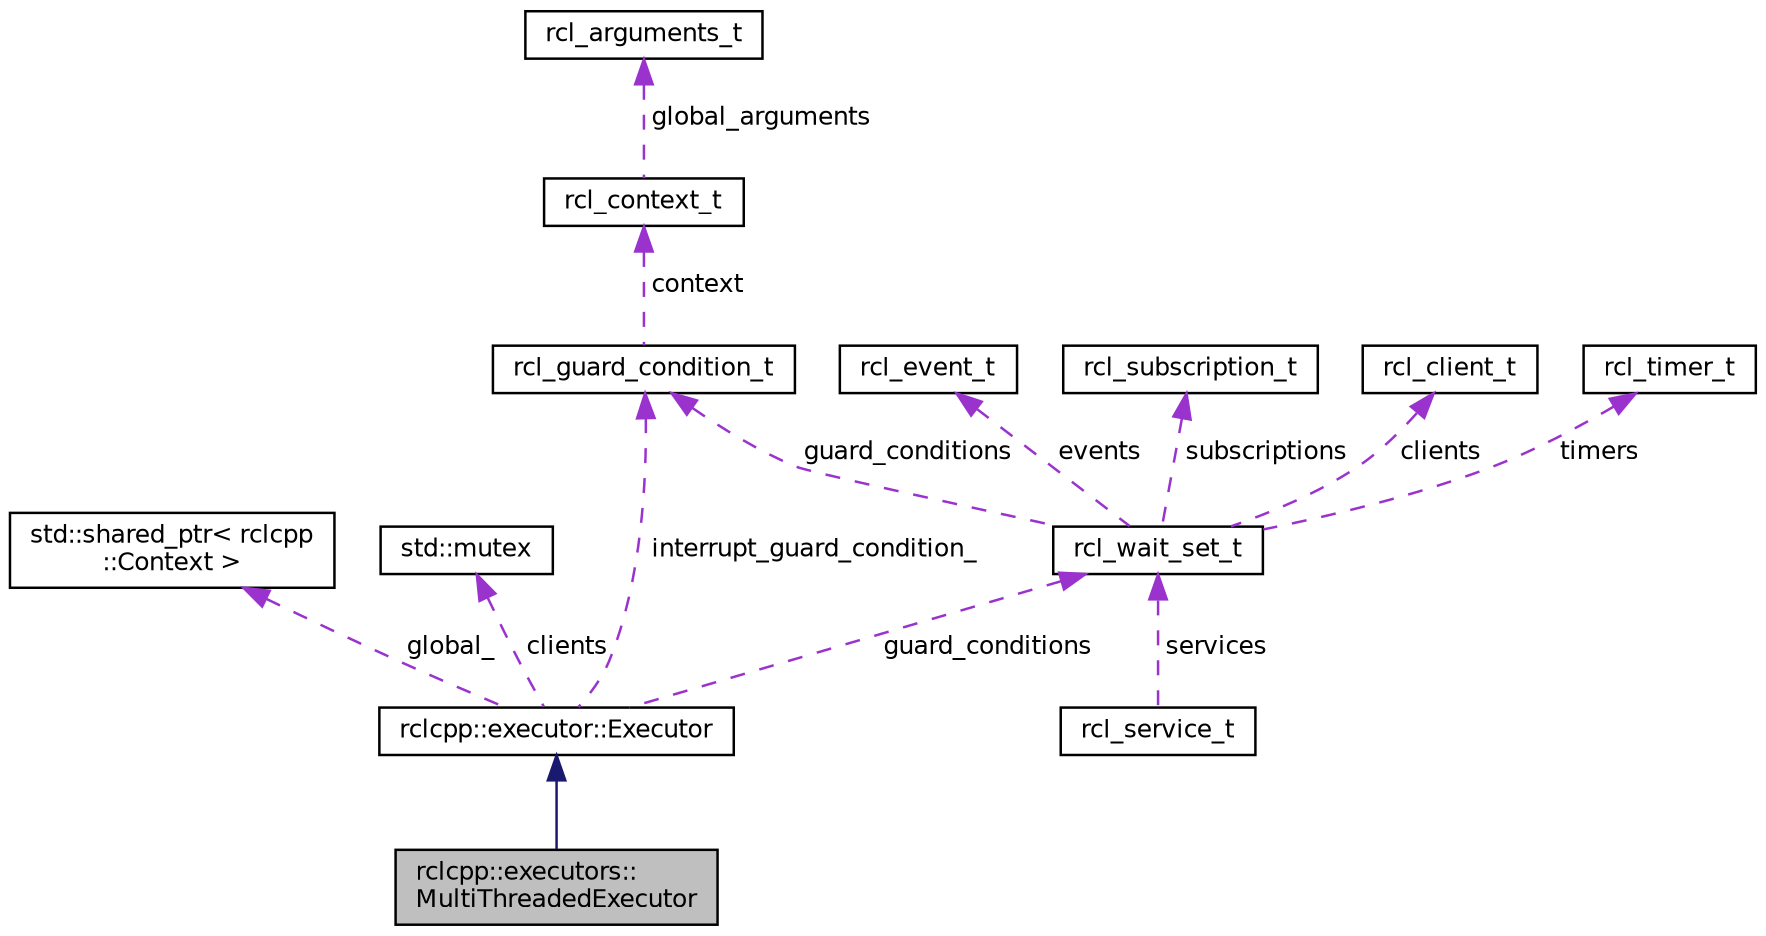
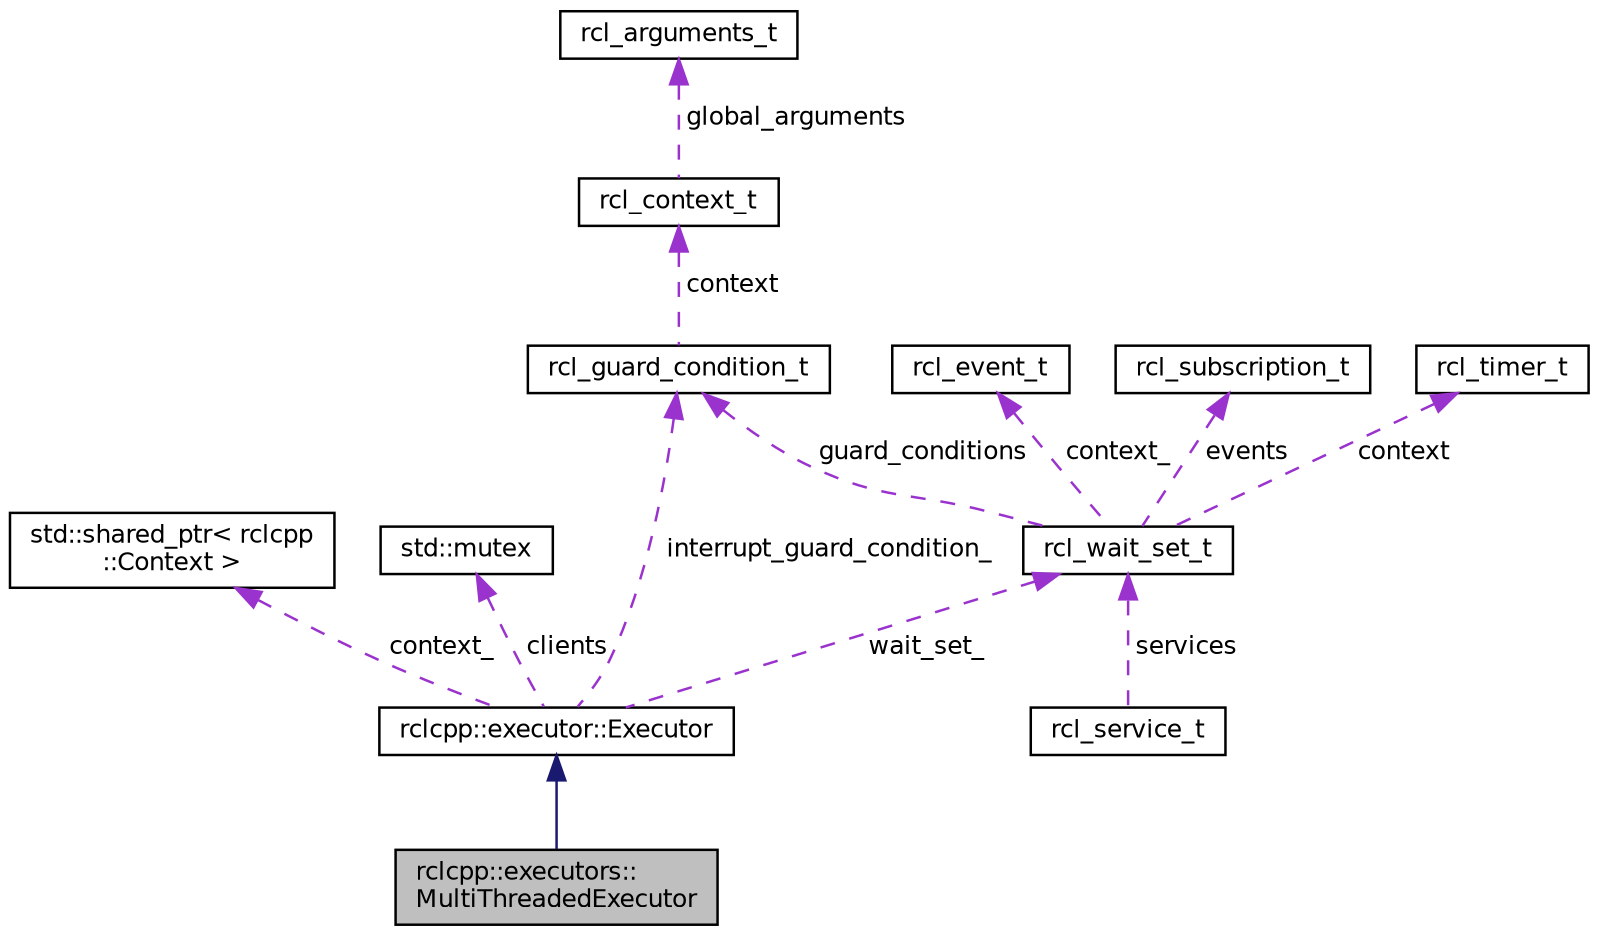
node "rcl_client_t": removed
edge "rcl_wait_set_t" -> "rcl_event_t": label " events" -> " context_"
edge "rcl_wait_set_t" -> "rcl_subscription_t": label " subscriptions" -> " events"
edge "rcl_wait_set_t" -> "rcl_timer_t": label " timers" -> " context"
edge "rclcpp::executor::Executor" -> "std::shared_ptr< rclcpp ::Context >": label " global_" -> " context_"
edge "rclcpp::executor::Executor" -> "rcl_wait_set_t": label " guard_conditions" -> " wait_set_"
